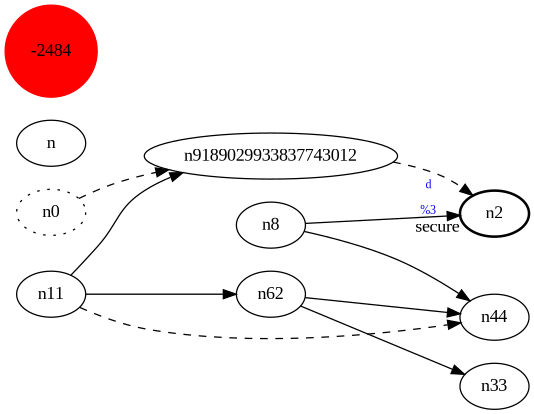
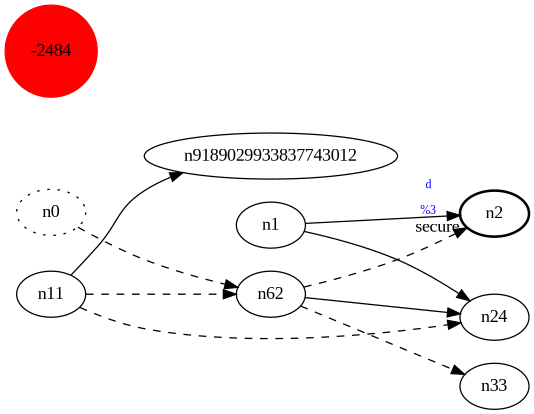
node "n": removed
edge "n9189029933837743012" -> "n2 secure": now "n62" -> "n2 secure"
edge "n0" -> "n9189029933837743012": now "n0" -> "n62"
node "n8": label "n8" -> "n1"
edge "n11" -> "n62": style solid -> dashed
node "n44": label "n44" -> "n24"
edge "n62" -> "n33": style solid -> dashed
